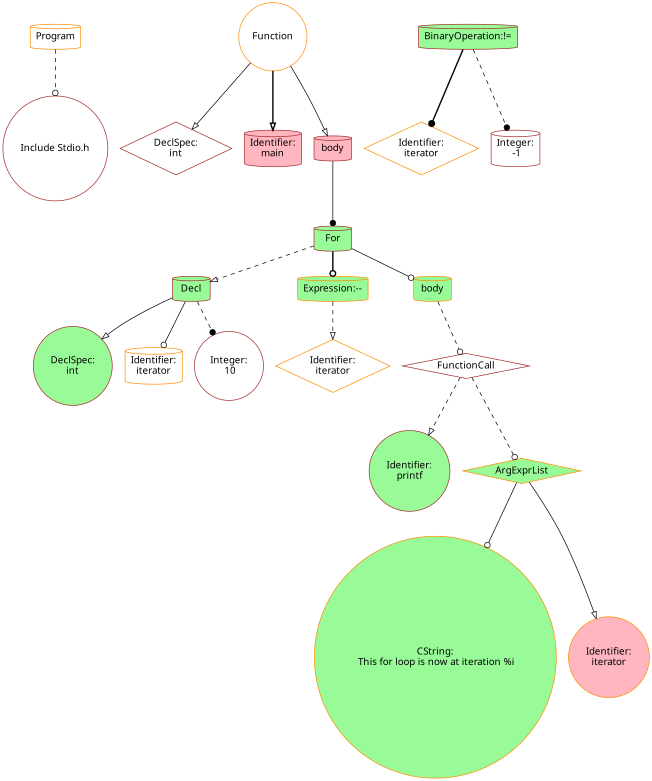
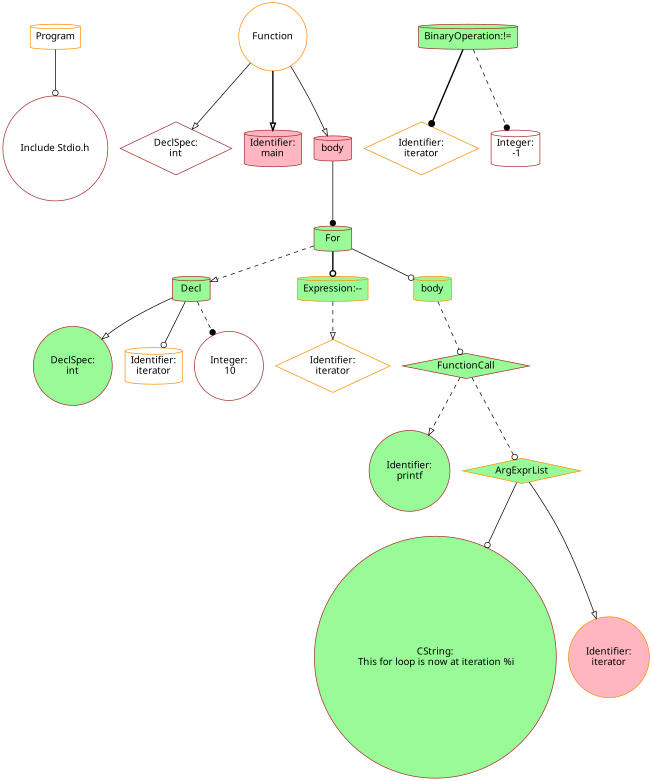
edge "Program" -> "Include Stdio.h": style dashed -> solid
node "FunctionCall": fillcolor white -> palegreen
node "CString: This for loop is now at iteration %i": color darkorange -> brown
